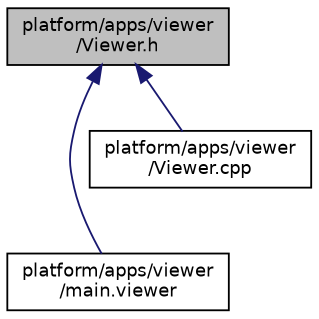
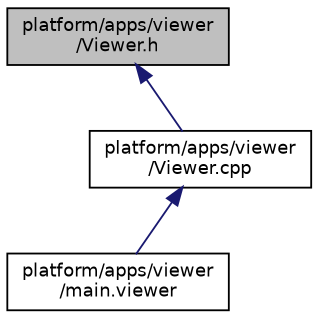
edge "platform/apps/viewer /main.viewer" -> "platform/apps/viewer /Viewer.h": now "platform/apps/viewer /main.viewer" -> "platform/apps/viewer /Viewer.cpp"
